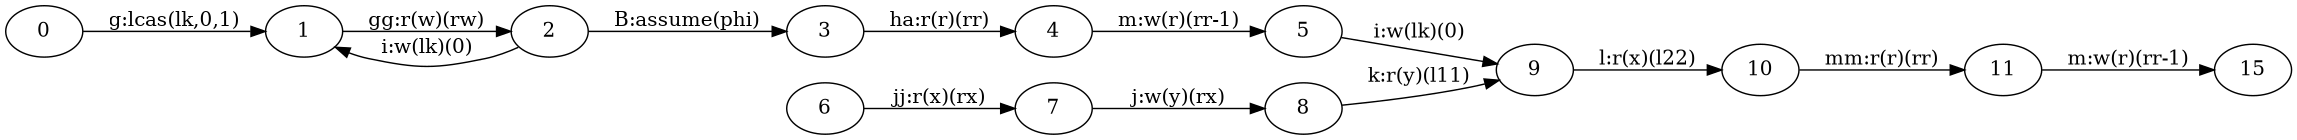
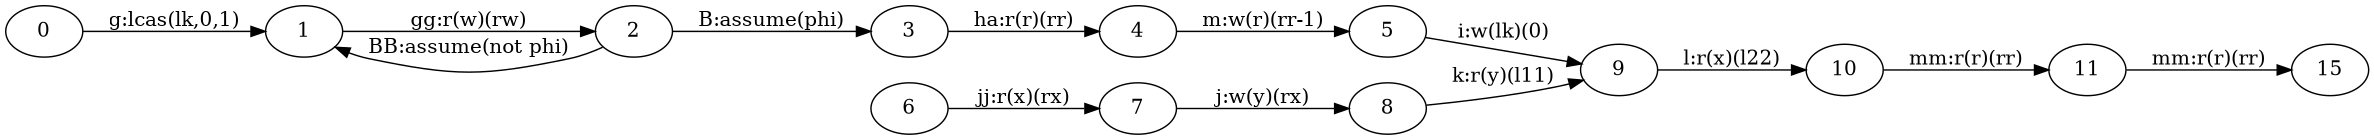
edge "2" -> "1": label "i:w(lk)(0)" -> "BB:assume(not phi)"
edge "11" -> "15": label "m:w(r)(rr-1)" -> "mm:r(r)(rr)"
